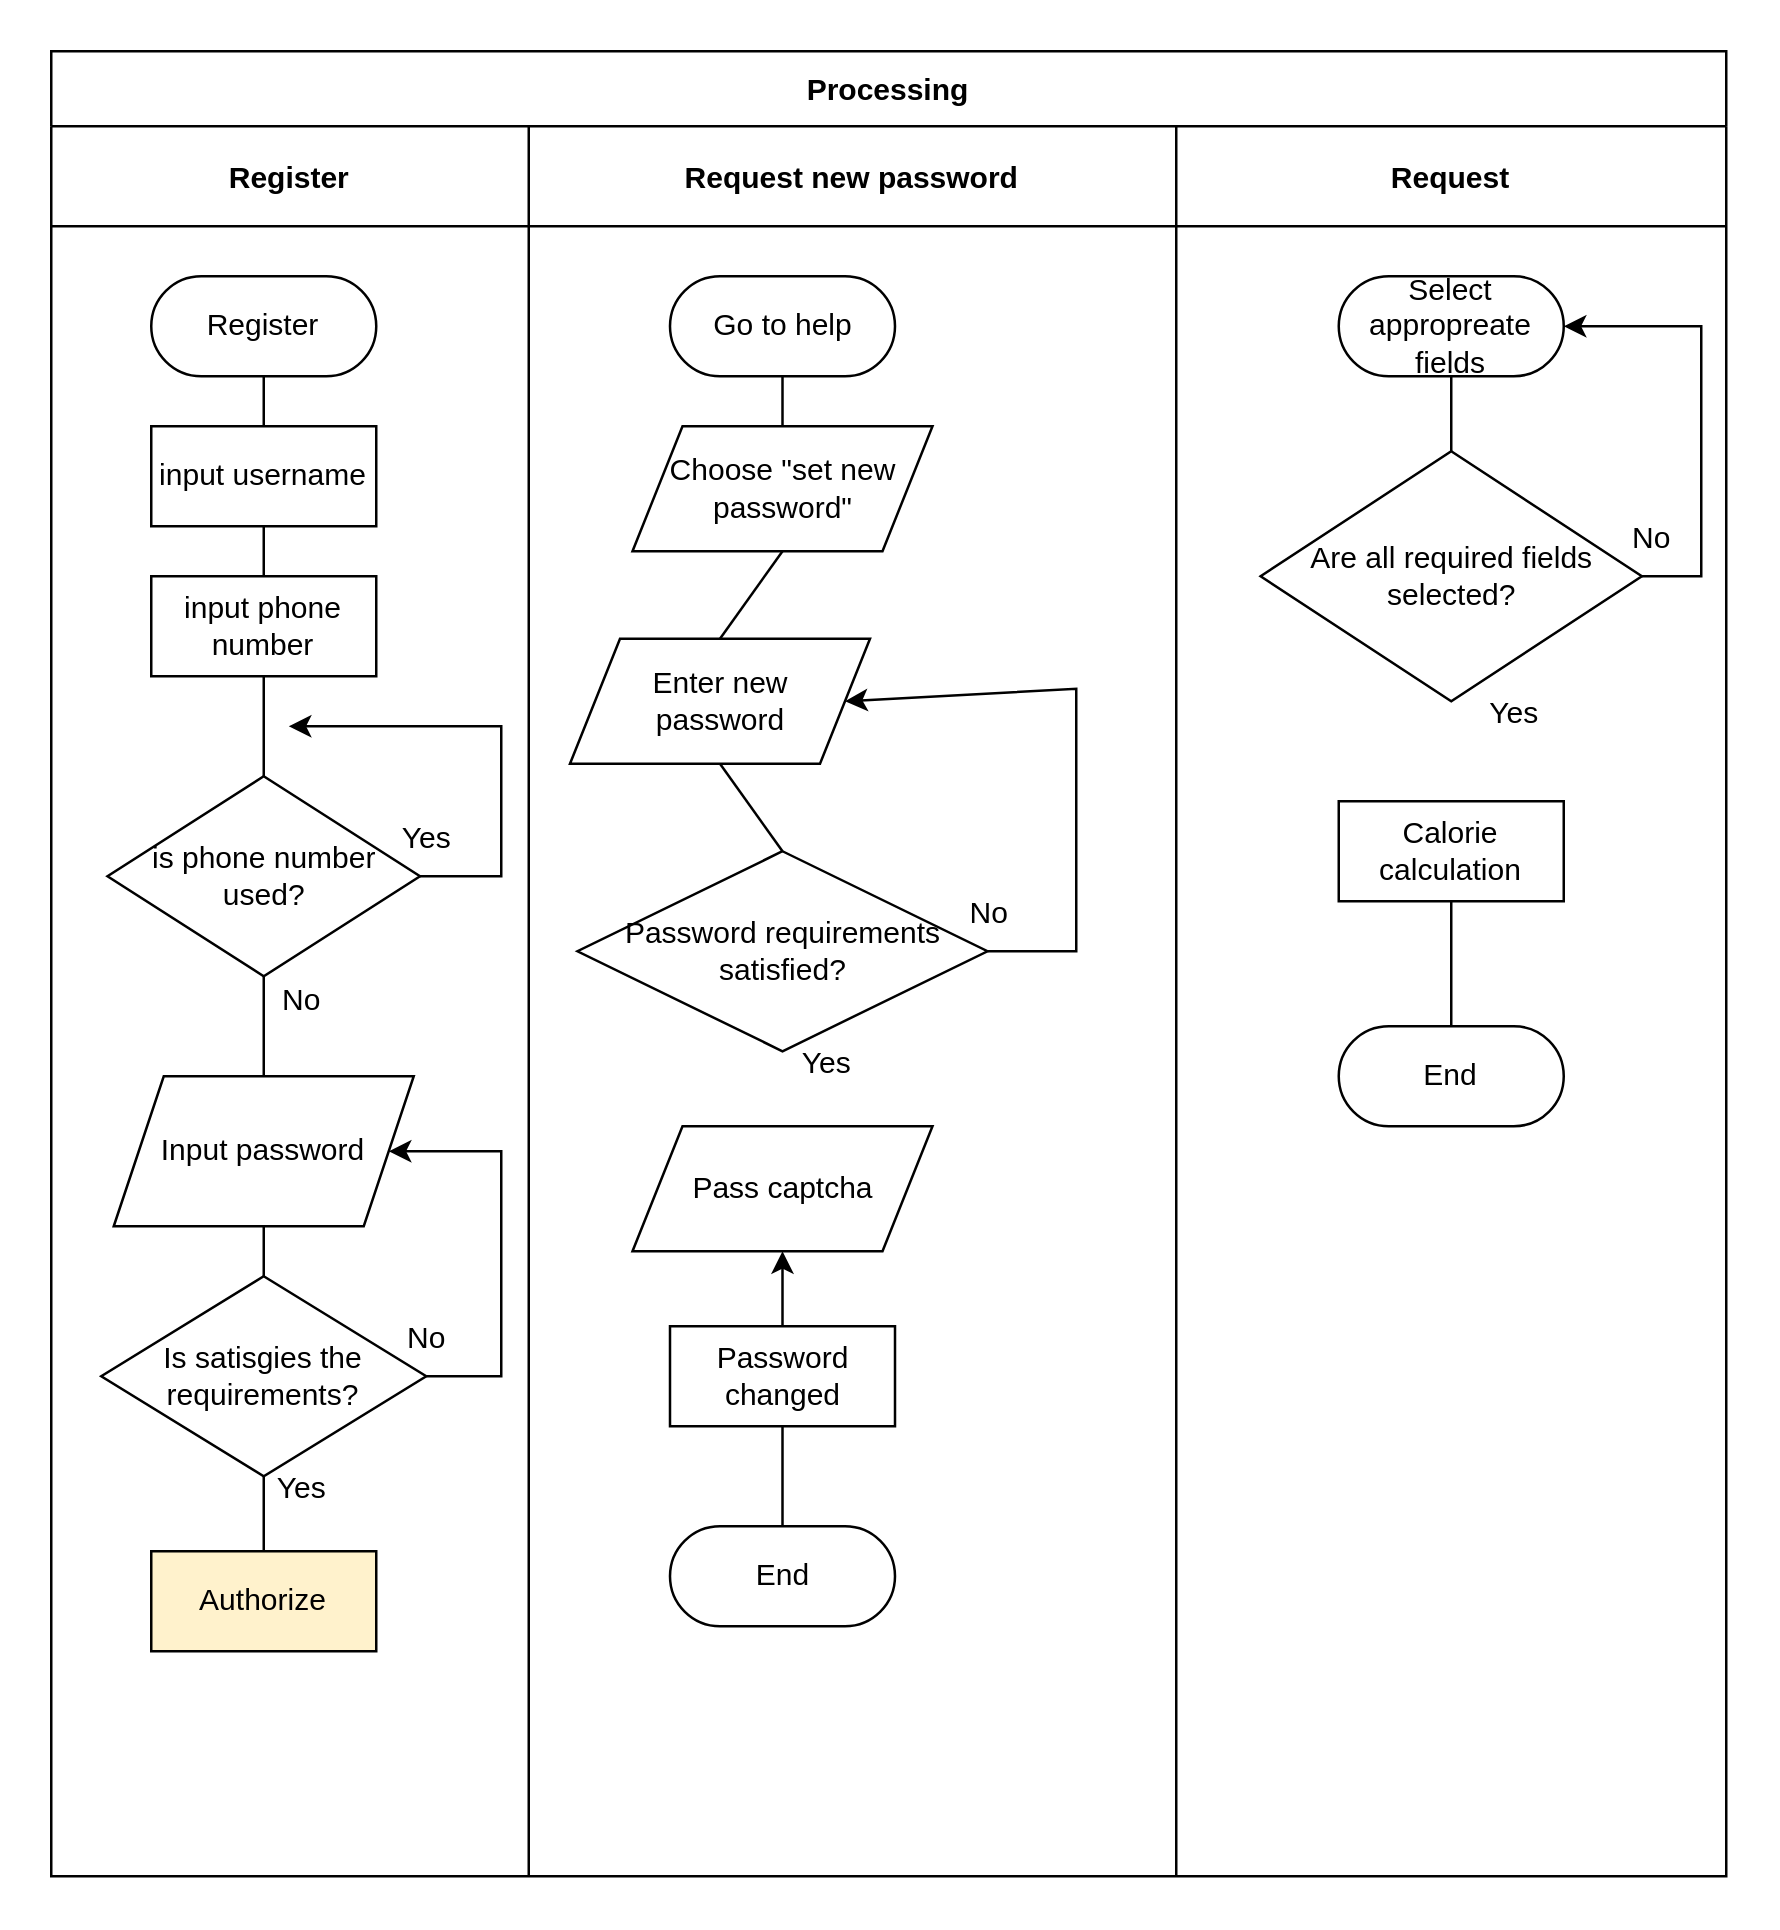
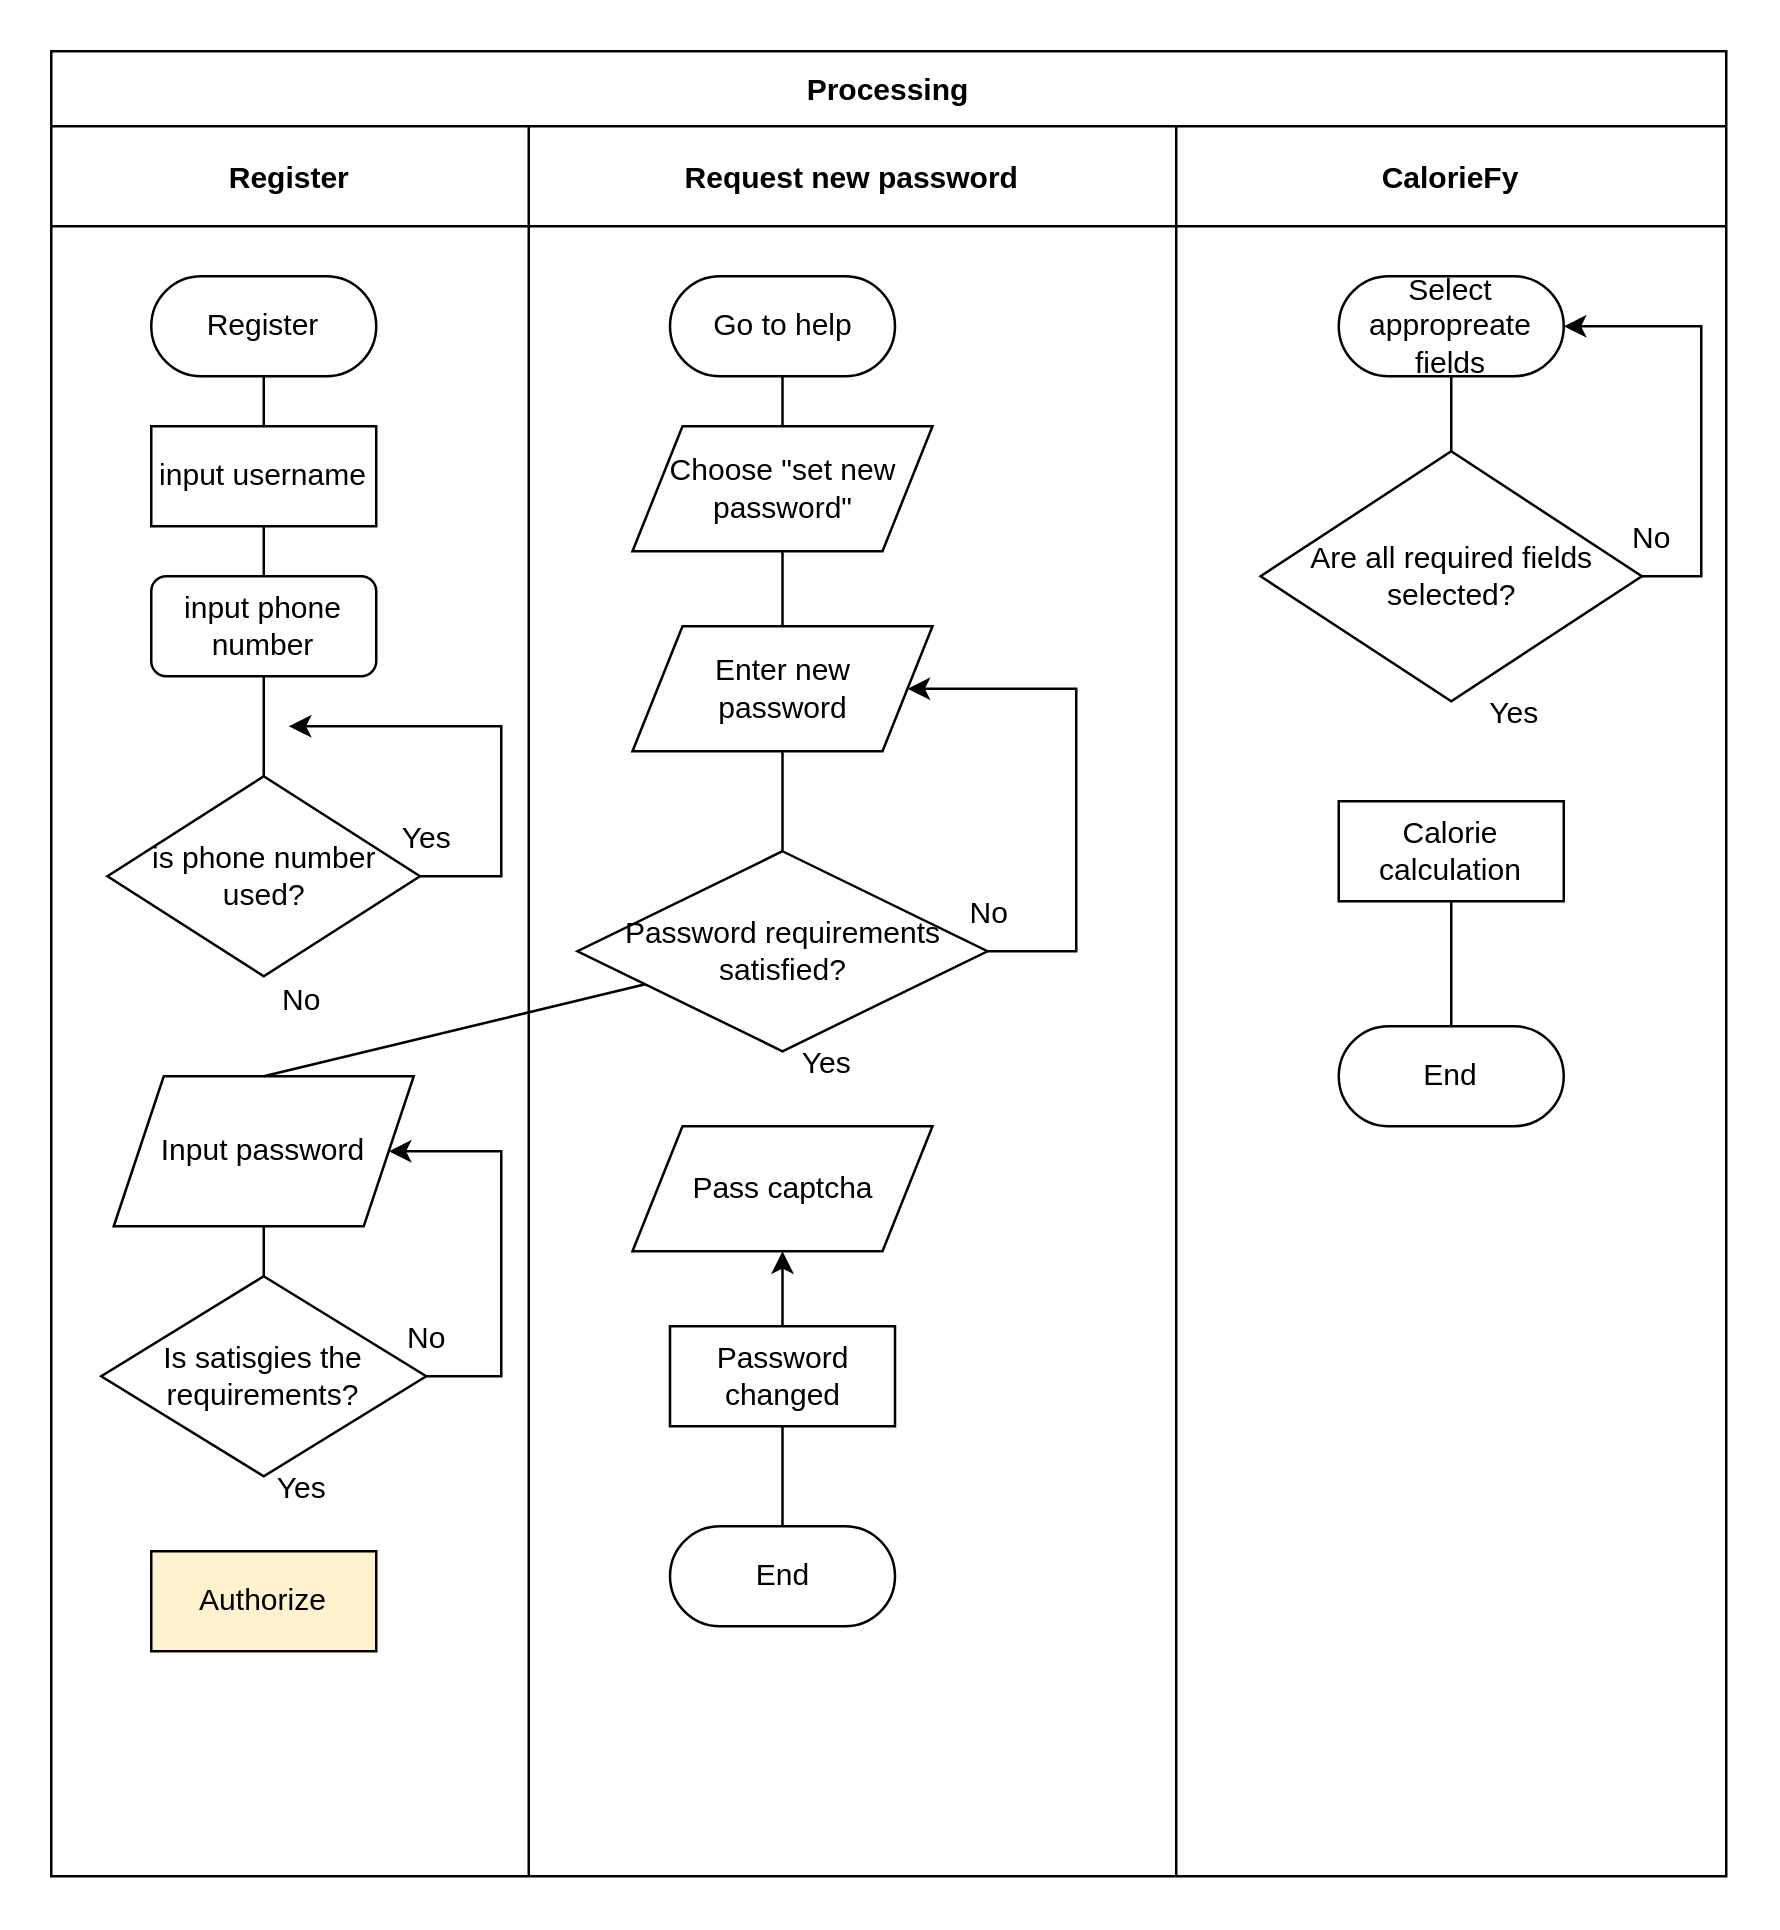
node "Request": label "Request" -> "CalorieFy"
node "input phone number": shape rectangle -> rounded rectangle
node "Enter new password": moved (720, 701) -> (783, 689)
edge "is phone number used?" -- "Input password": now "Password requirements satisfied?" -- "Input password"
edge "Is satisgies the requirements?" -- "Authorize": removed
